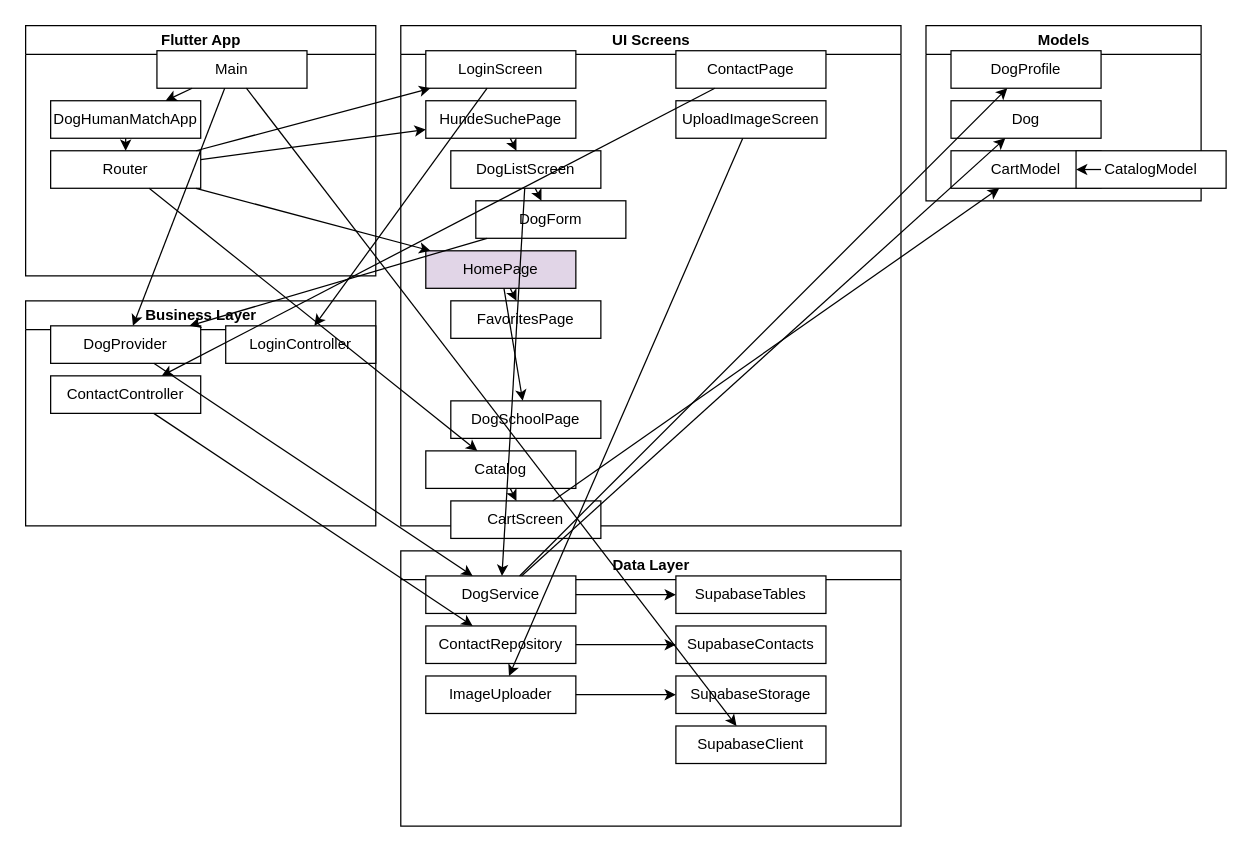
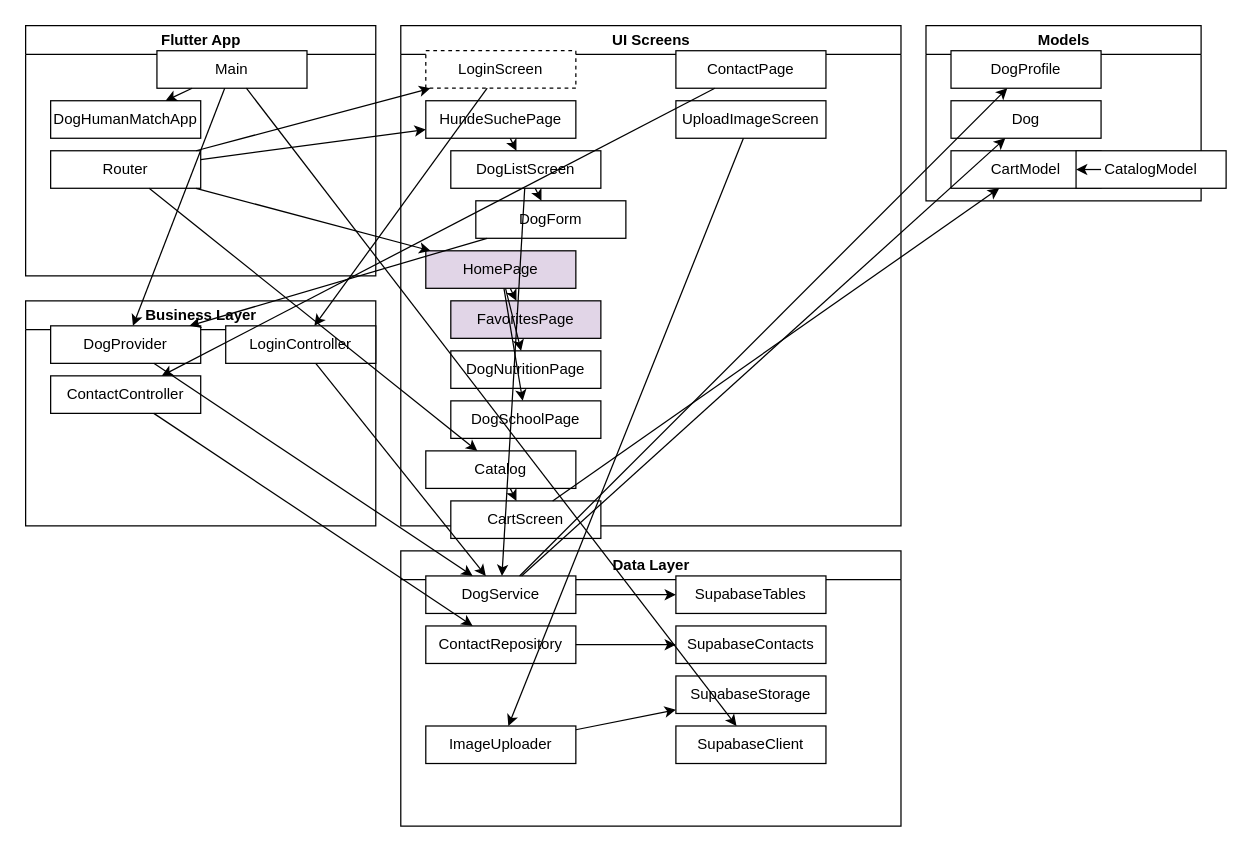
node "LoginScreen": style solid -> dashed
edge "DogHumanMatchApp" -> "Router": removed
edge "HomePage" -> "DogNutritionPage": added
node "FavoritesPage": fillcolor #ffffff -> #e1d5e7
node "DogNutritionPage": added
edge "LoginController" -> "DogService": added
node "ImageUploader": moved (501, 694) -> (501, 744)
